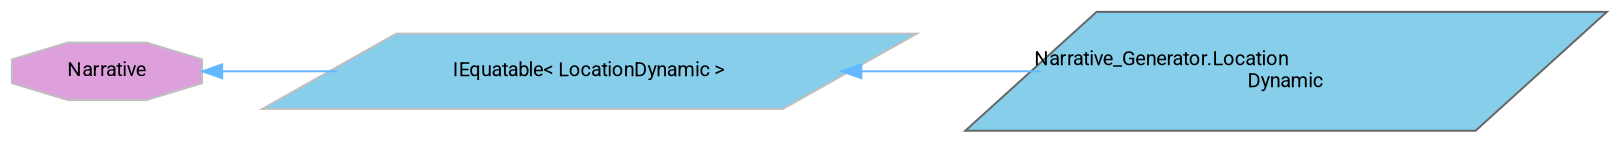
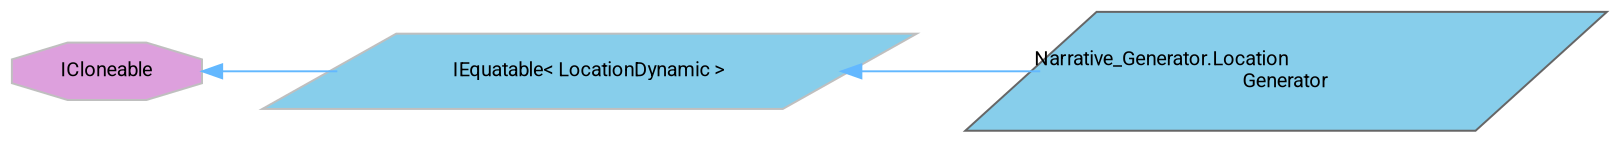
node "Narrative": label "Narrative" -> "ICloneable"
node "Narrative_Generator.Location Dynamic": label "Narrative_Generator.Location Dynamic" -> "Narrative_Generator.Location Generator"
